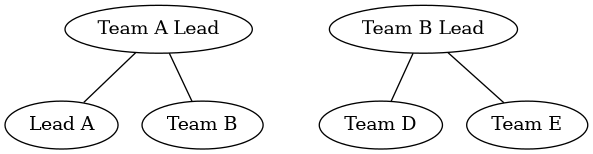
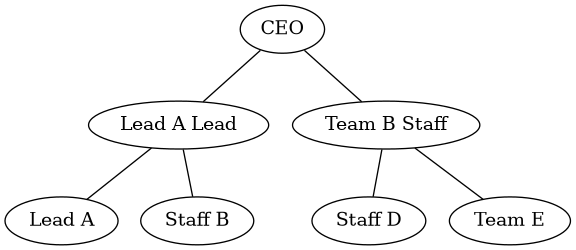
node "Team A Lead": label "Team A Lead" -> "Lead A Lead"
node "CEO": added
node "Team B Lead": label "Team B Lead" -> "Team B Staff"
node "Team B": label "Team B" -> "Staff B"
node "Team D": label "Team D" -> "Staff D"
